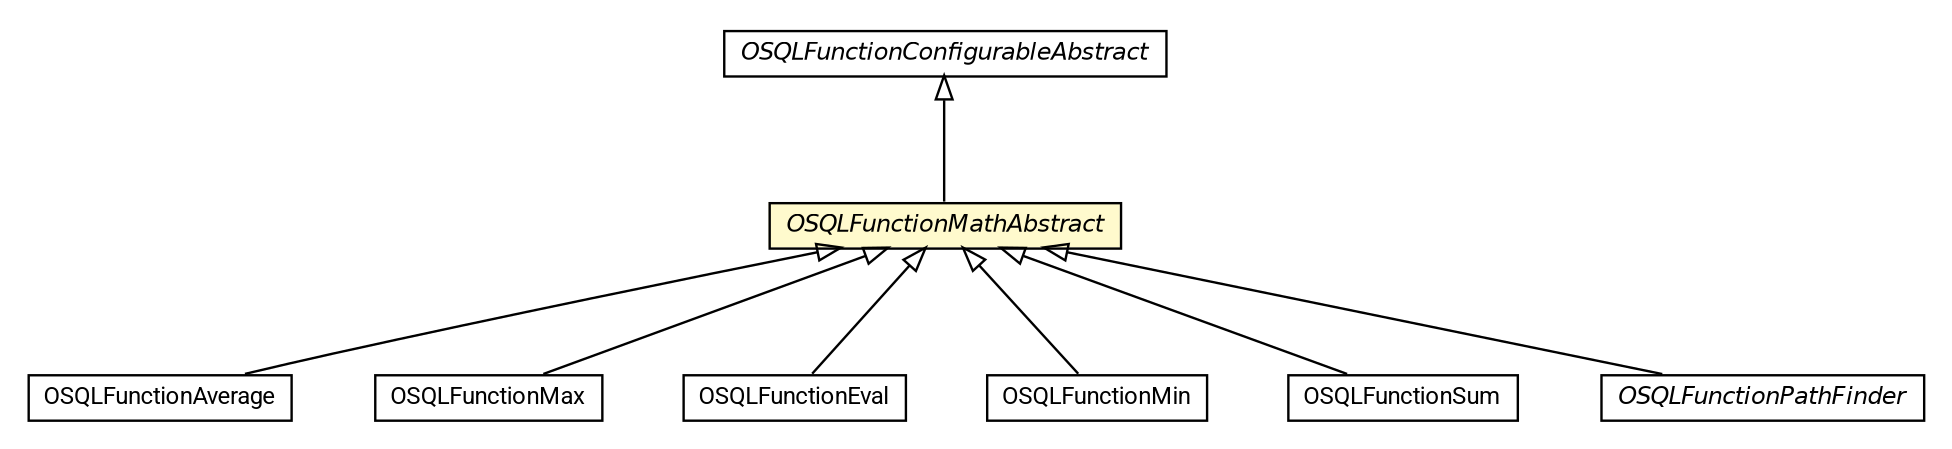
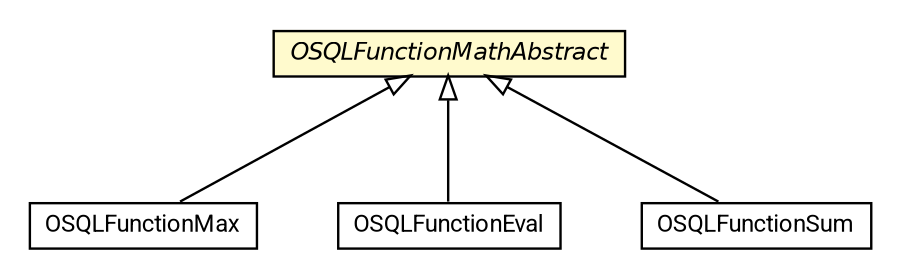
node "OSQLFunctionConfigurableAbstract": removed
node "OSQLFunctionAverage": removed
node "OSQLFunctionMin": removed
node "OSQLFunctionPathFinder": removed
